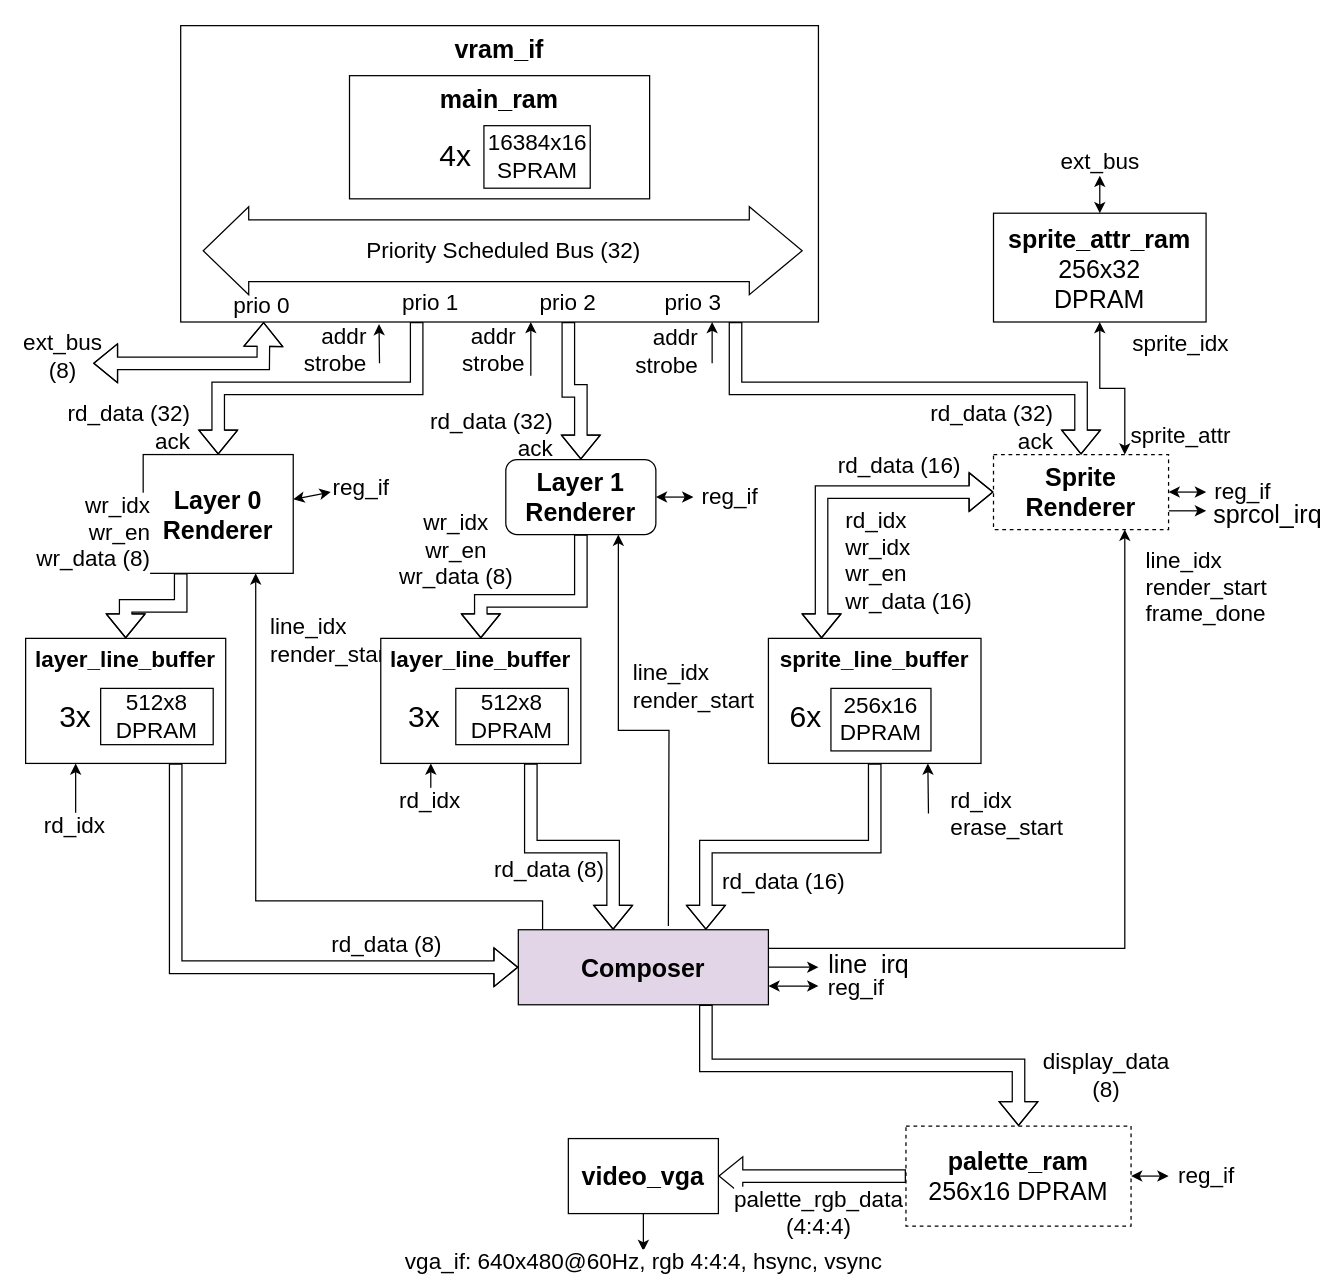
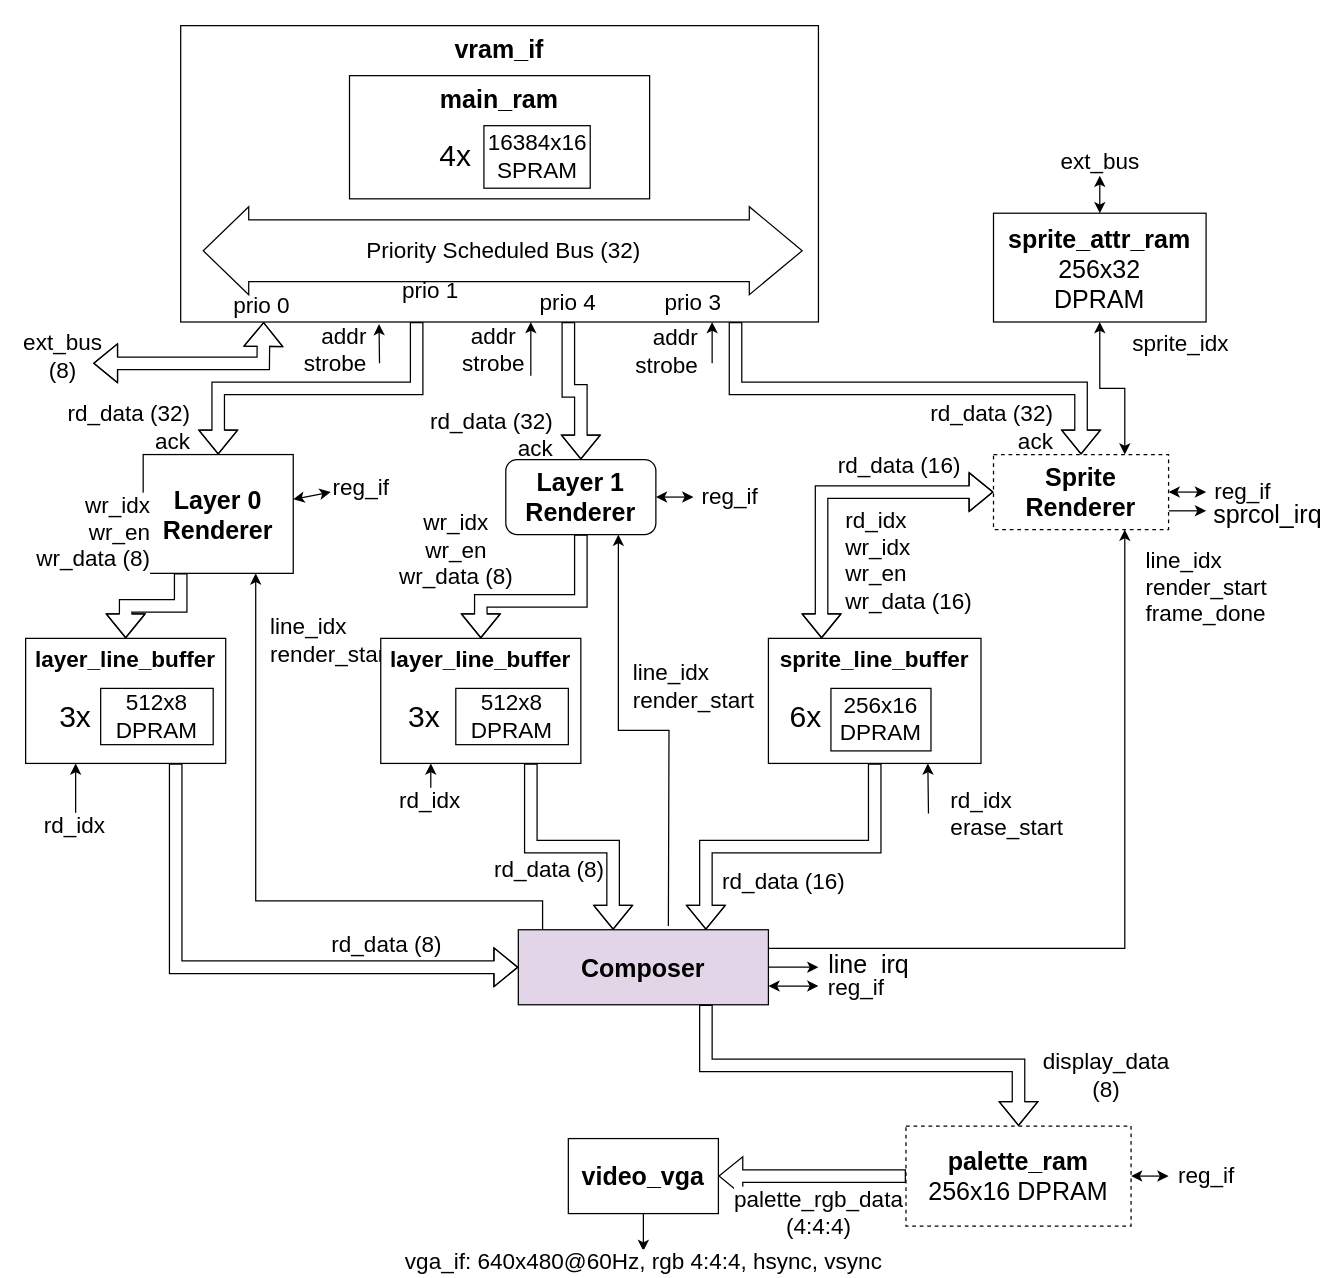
node "prio 1": moved (431, 303) -> (431, 291)
node "prio 2": label "prio 2" -> "prio 4"
node "sprite_attr": removed
